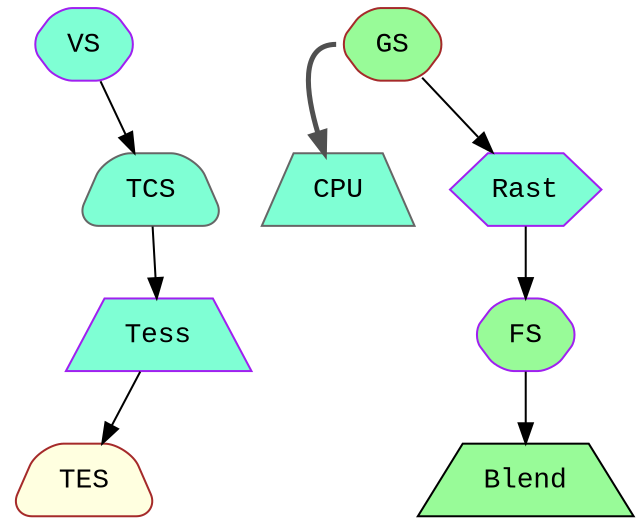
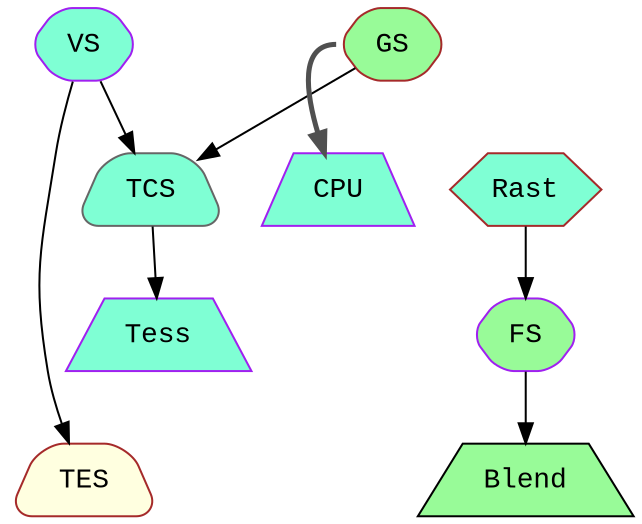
edge "GS" -> "Rast": now "GS" -> "TCS"
node "CPU": color gray40 -> purple
node "Rast": color purple -> brown
edge "Tess" -> "TES": now "VS" -> "TES"
